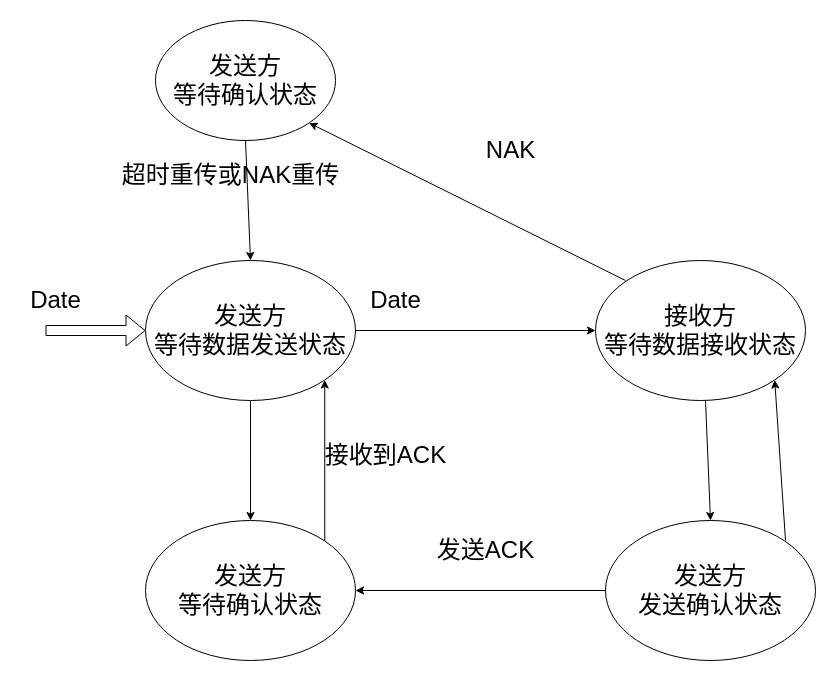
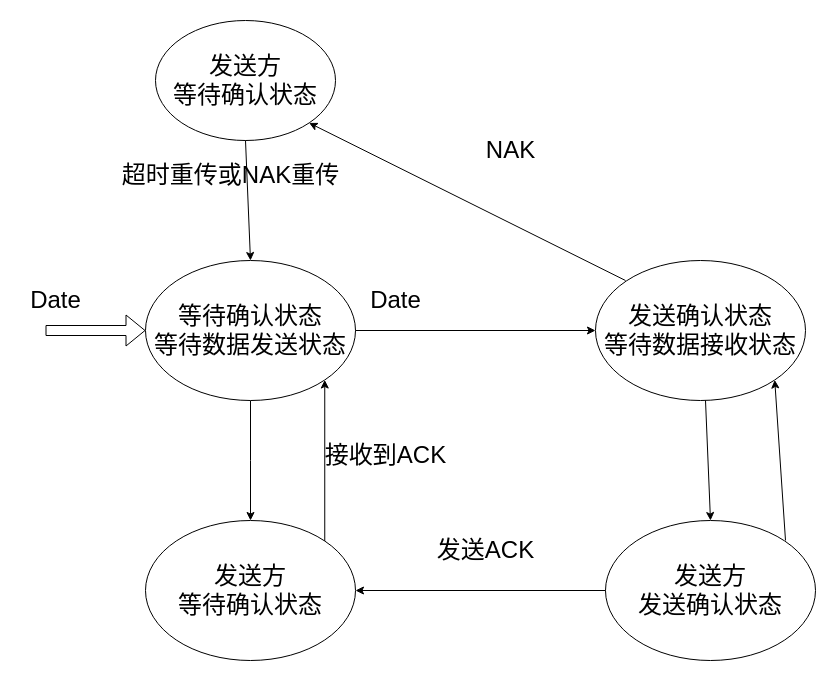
node "发送方 等待数据发送状态": label "发送方 等待数据发送状态" -> "等待确认状态 等待数据发送状态"
node "接收方 等待数据接收状态": label "接收方 等待数据接收状态" -> "发送确认状态 等待数据接收状态"
